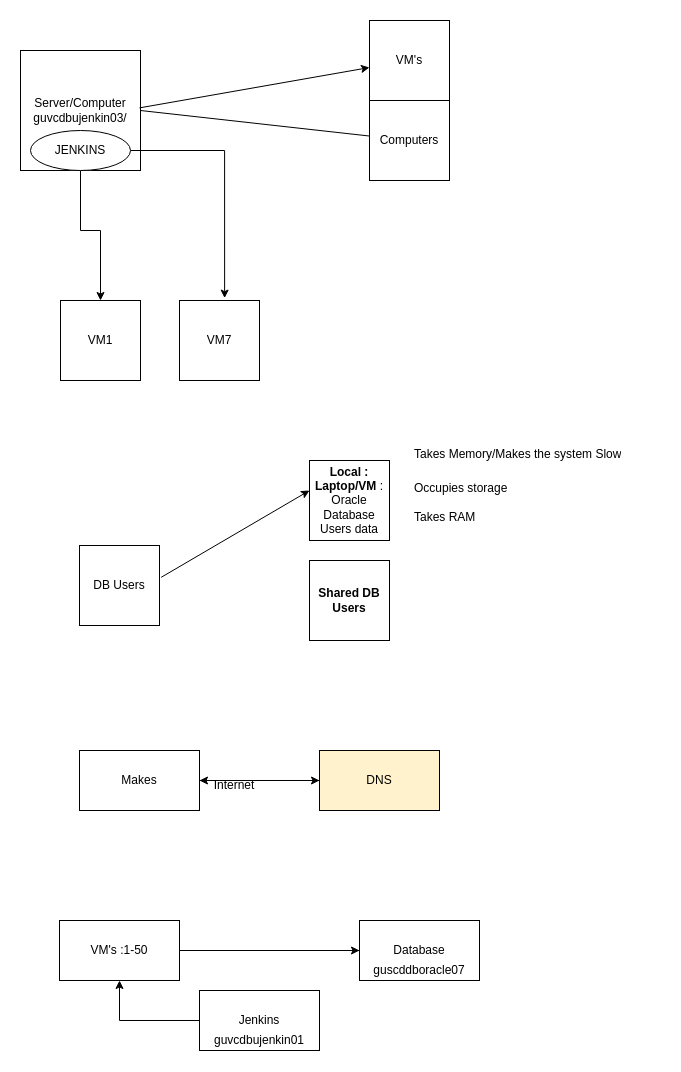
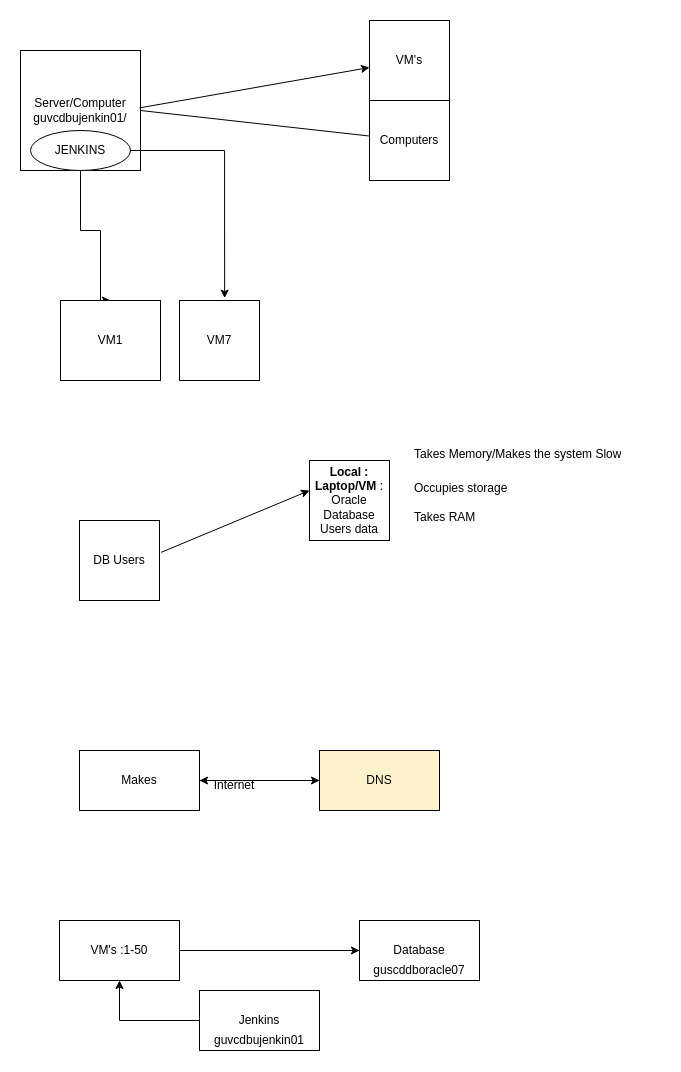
node "Server/Computer guvcdbujenkin03/": label "Server/Computer guvcdbujenkin03/" -> "Server/Computer guvcdbujenkin01/"
node "VM1": size 80x80 -> 100x80
node "DB Users": moved (120, 586) -> (120, 561)
node "Shared DB Users": removed
